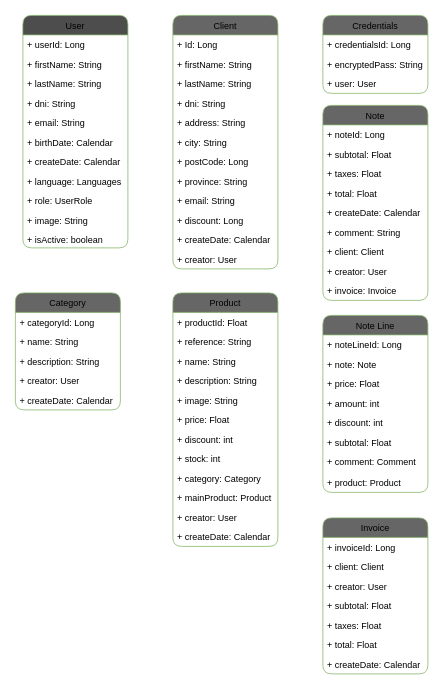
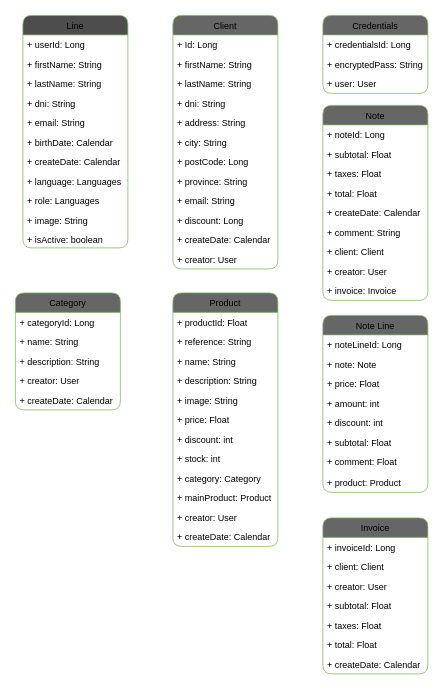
node "User": label "User" -> "Line"
node "+ role: UserRole": label "+ role: UserRole" -> "+ role: Languages"
node "+ comment: Comment": label "+ comment: Comment" -> "+ comment: Float"
